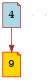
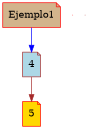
node "Ejemplo1": added
node "9": label "9" -> "5"
